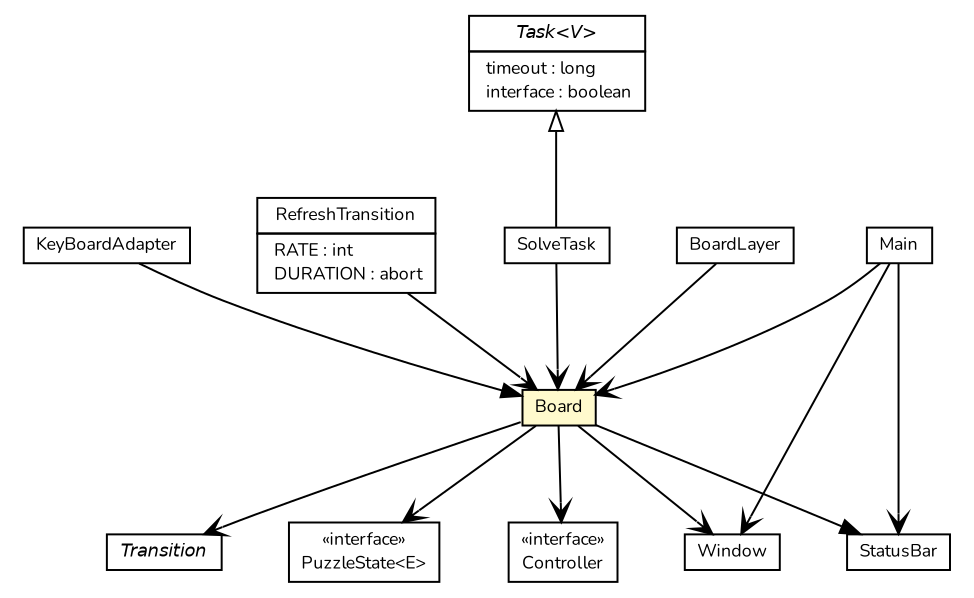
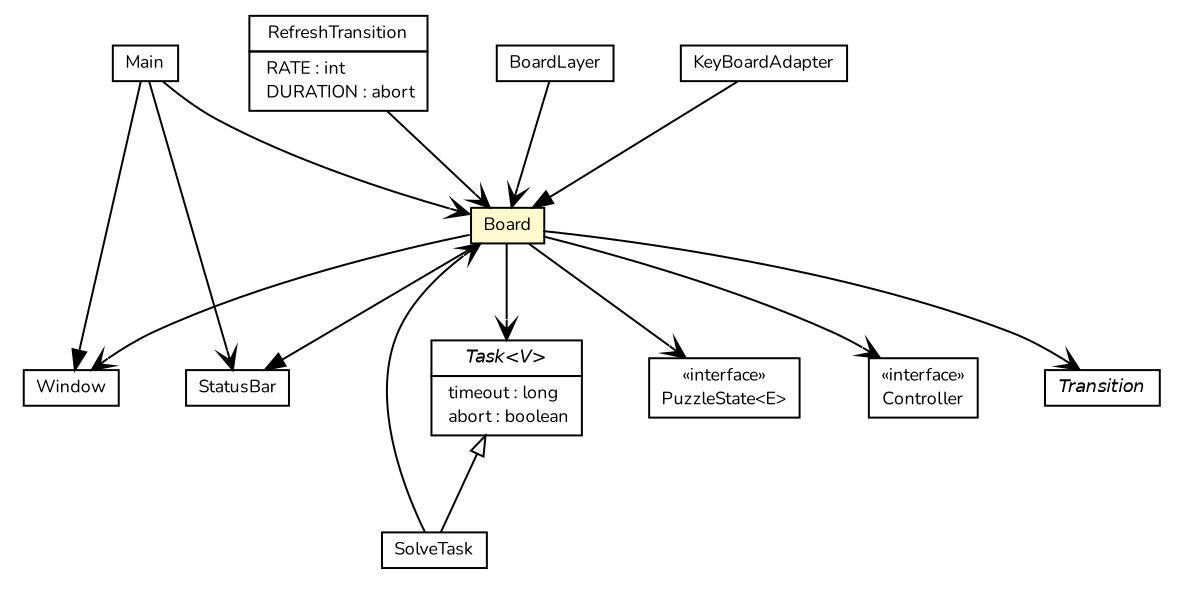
node "Task<V>": text "interface : boolean" -> "abort : boolean"
edge "Board" -> "Task<V>": added
edge "Main" -> "Window": arrowhead open -> normal
